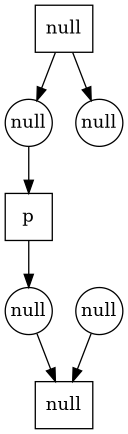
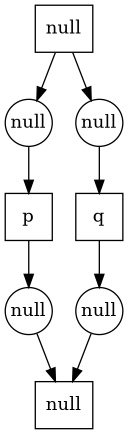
node "q": added
